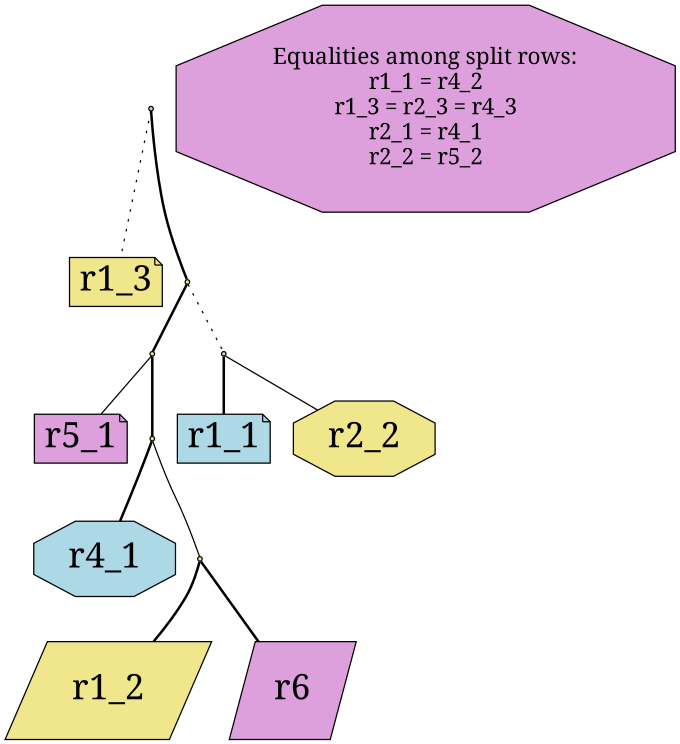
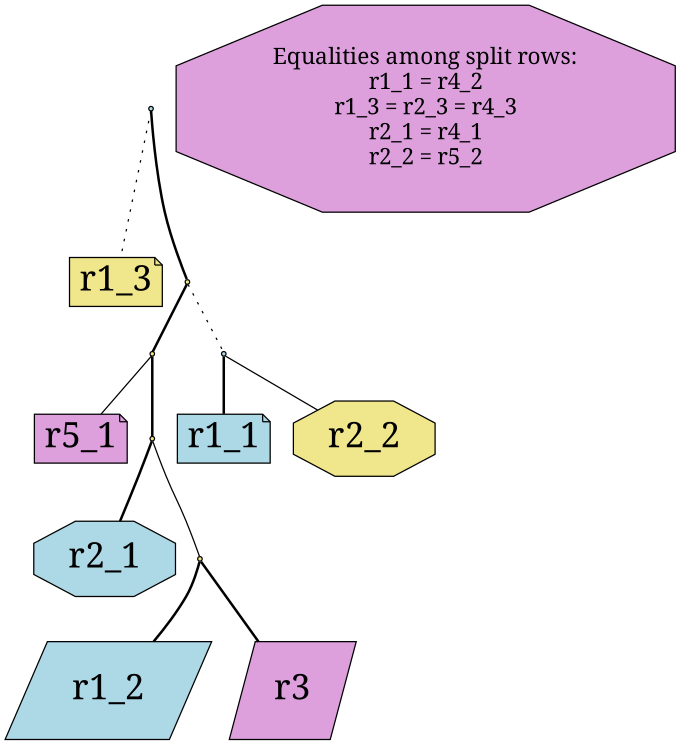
node "r4_1": label "r4_1" -> "r2_1"
node "r1_2": fillcolor khaki -> lightblue
node "r6": label "r6" -> "r3"
